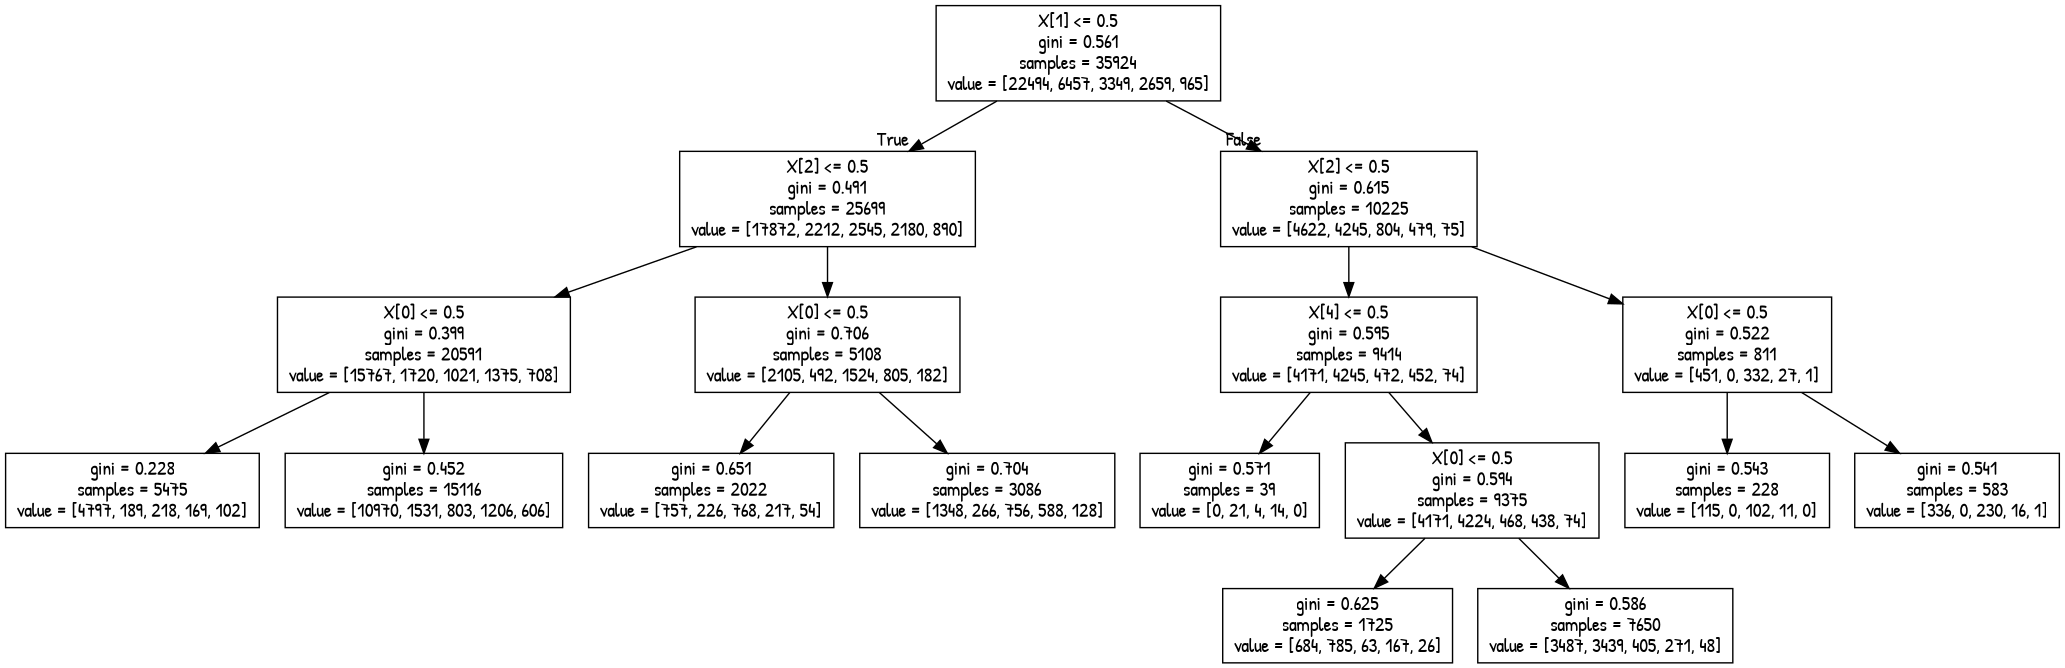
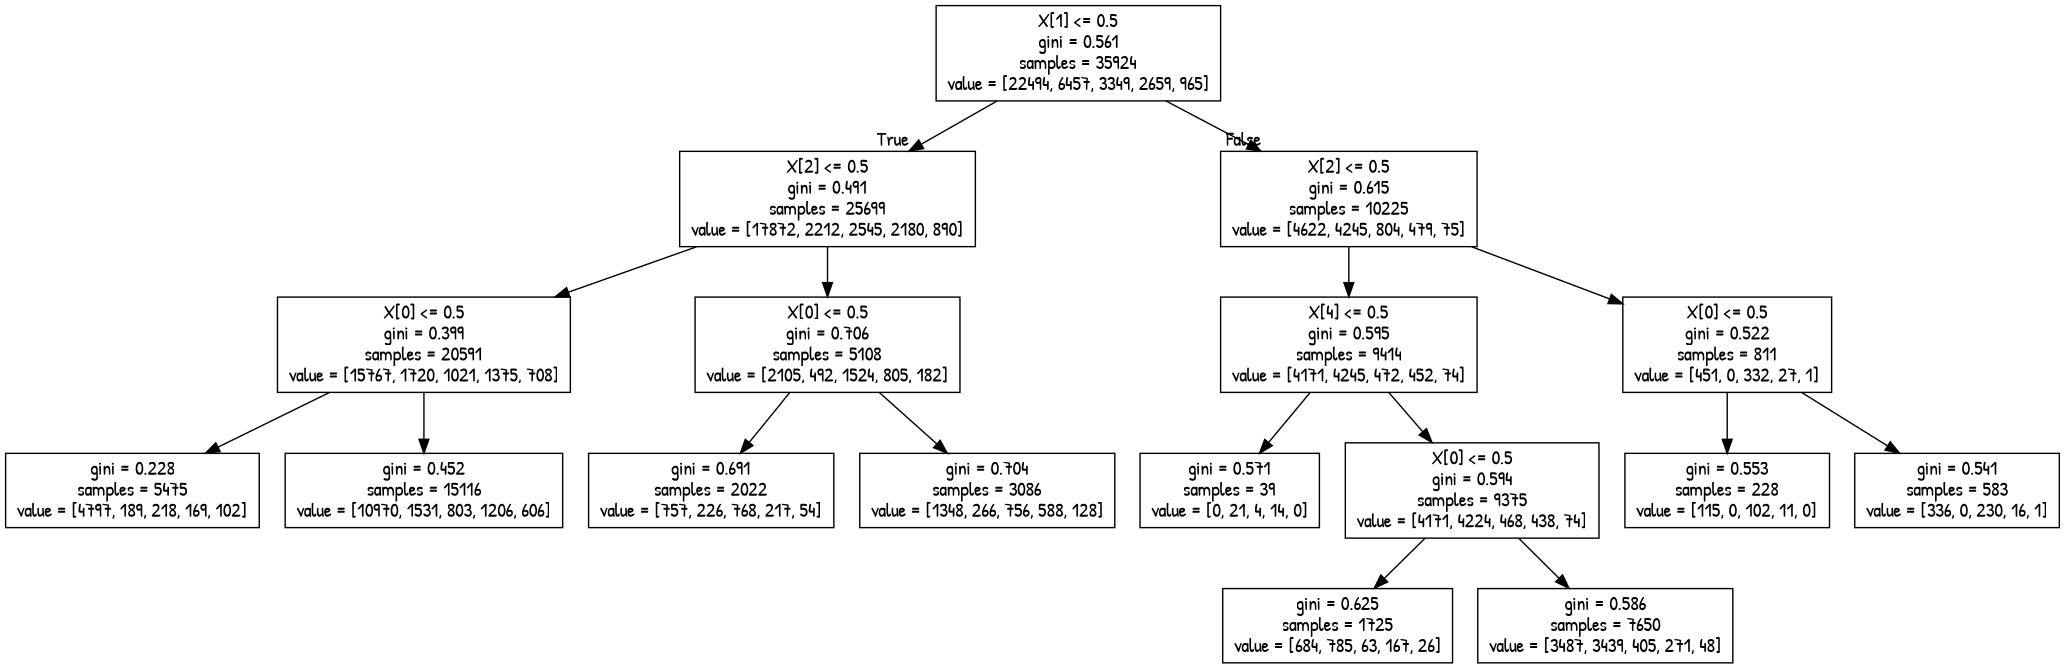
node "gini = 0.651 samples = 2022 value = [757, 226, 768, 217, 54]": label "gini = 0.651 samples = 2022 value = [757, 226, 768, 217, 54]" -> "gini = 0.691 samples = 2022 value = [757, 226, 768, 217, 54]"
node "gini = 0.543 samples = 228 value = [115, 0, 102, 11, 0]": label "gini = 0.543 samples = 228 value = [115, 0, 102, 11, 0]" -> "gini = 0.553 samples = 228 value = [115, 0, 102, 11, 0]"
